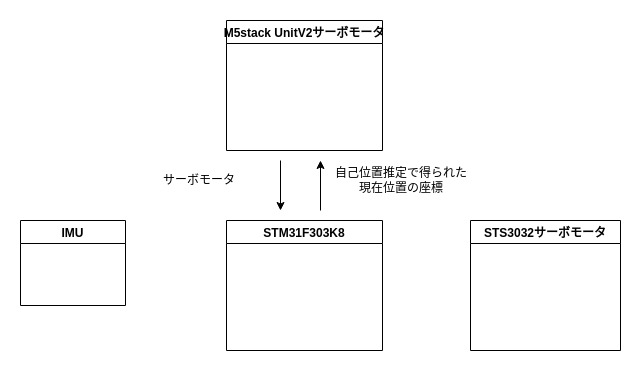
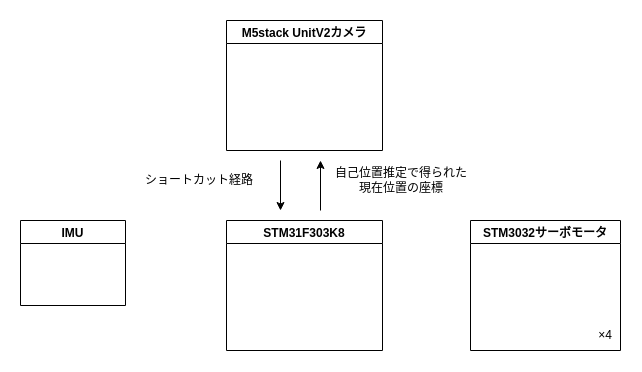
node "M5stack UnitV2サーボモータ": label "M5stack UnitV2サーボモータ" -> "M5stack UnitV2カメラ"
node "サーボモータ": label "サーボモータ" -> "ショートカット経路"
node "STS3032サーボモータ": label "STS3032サーボモータ" -> "STM3032サーボモータ"
node "×4": added
